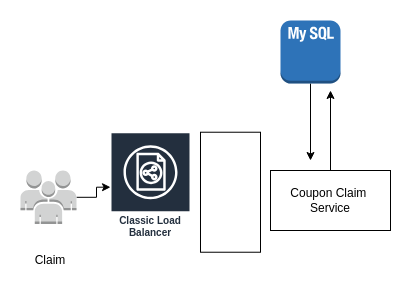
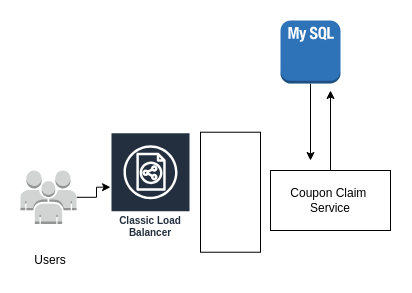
node "Claim": label "Claim" -> "Users"
